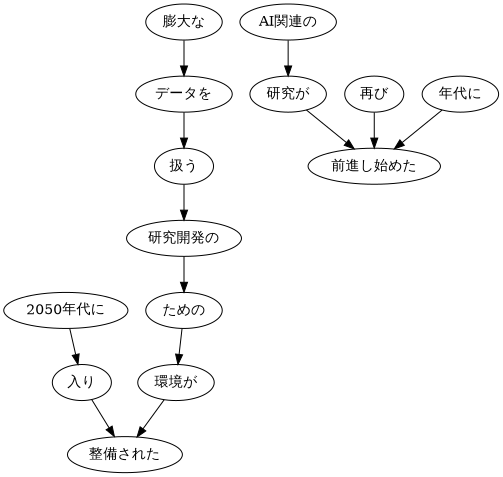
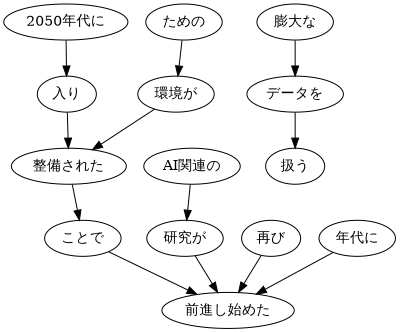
node "ことで": added
node "研究開発の": removed
